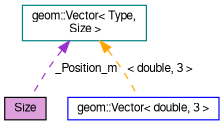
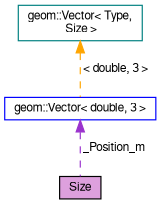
edge "Size" -> "geom::Vector< Type, Size >": now "Size" -> "geom::Vector< double, 3 >"
